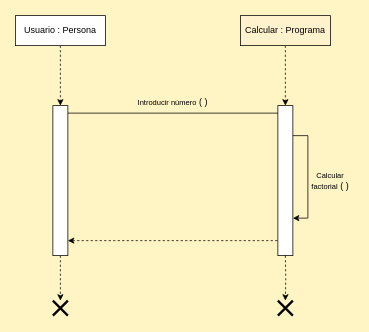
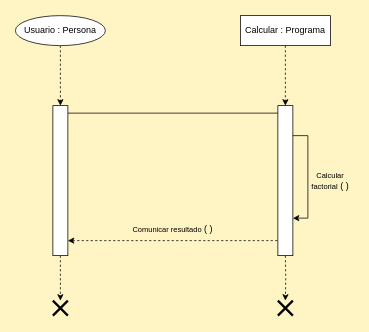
node "Usuario : Persona": shape rectangle -> ellipse
node "Calcular : Programa": fillcolor #fff2cc -> #ffffff
node "Introducir número ( )": removed
node "Comunicar resultado ( )": added
